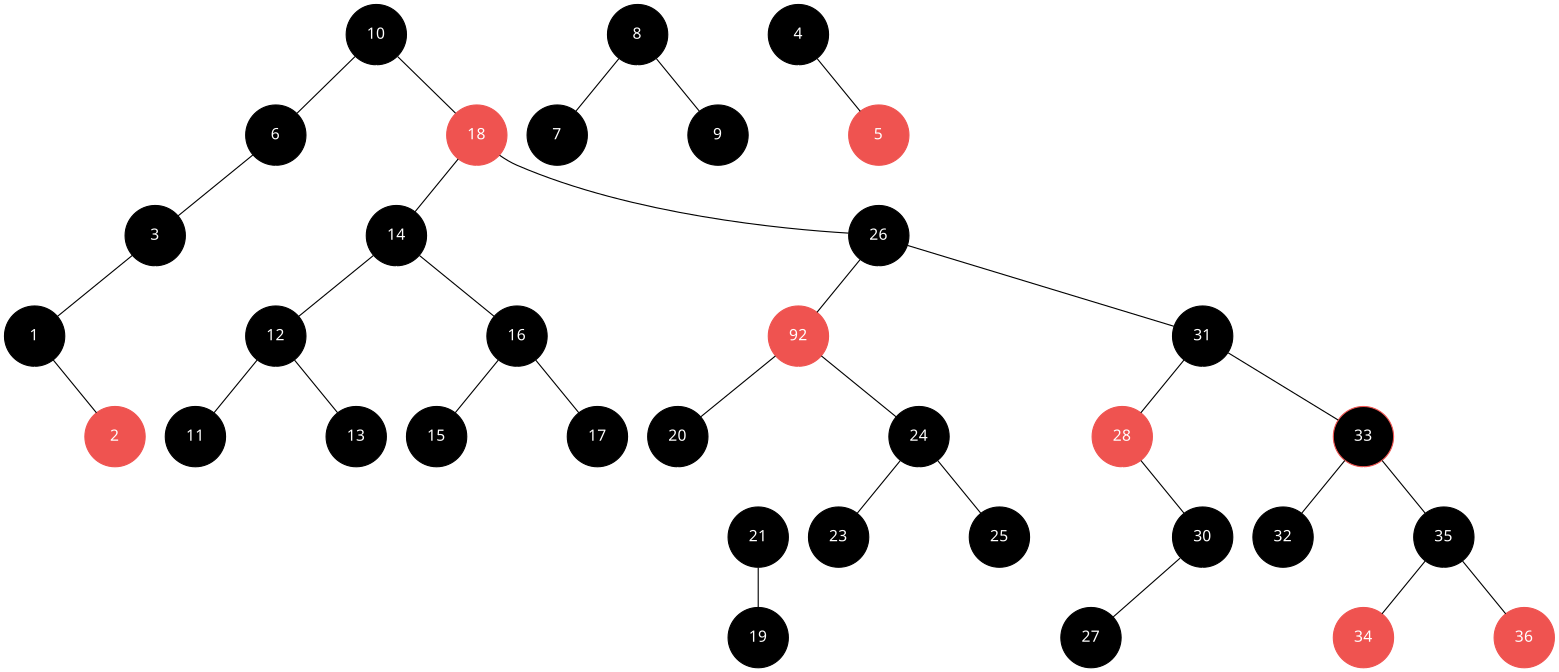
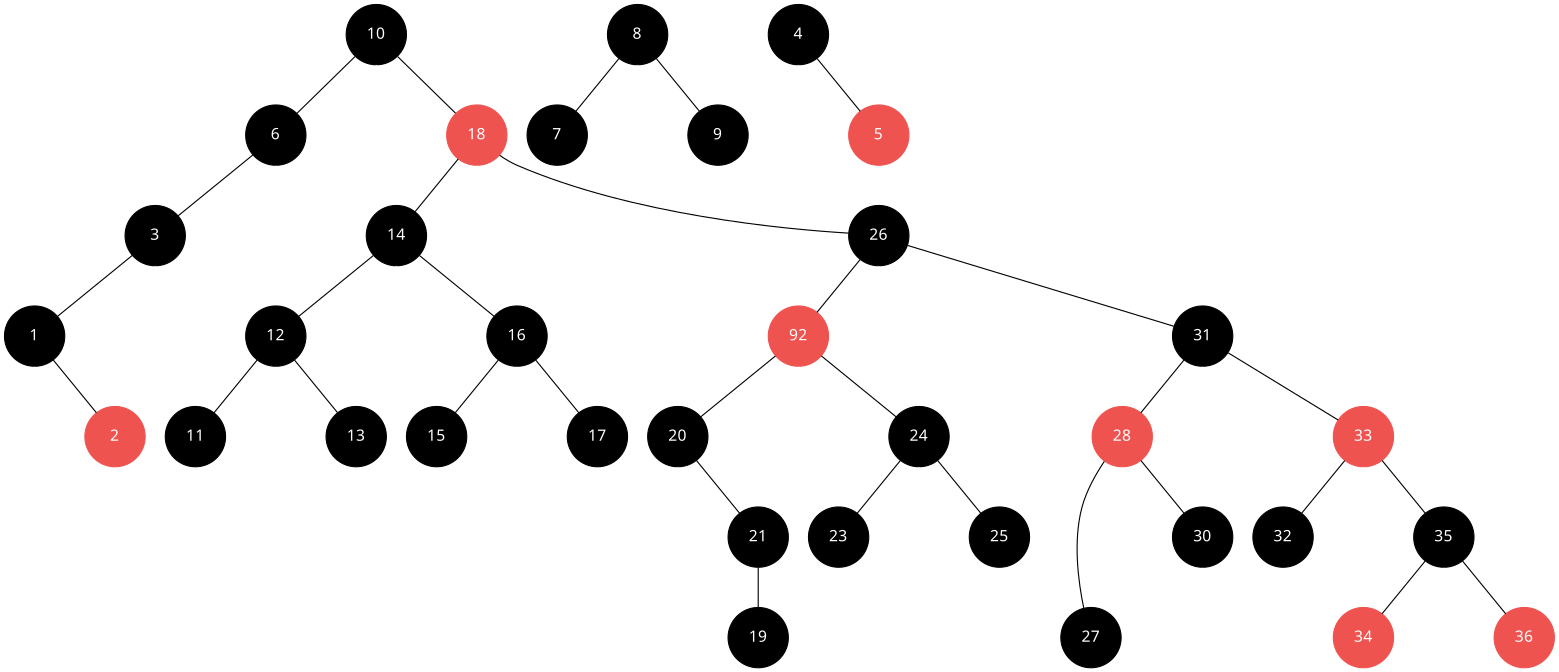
node "33": fillcolor black -> #ef5350
edge "20" -- "21": added
edge "30" -- "27": now "28" -- "27"
